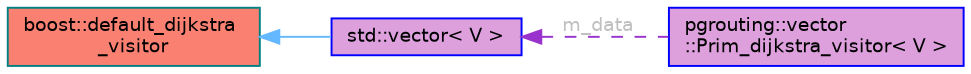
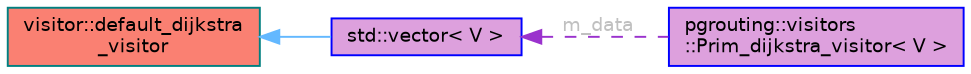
node "boost::default_dijkstra _visitor": label "boost::default_dijkstra _visitor" -> "visitor::default_dijkstra _visitor"
node "pgrouting::vector ::Prim_dijkstra_visitor< V >": label "pgrouting::vector ::Prim_dijkstra_visitor< V >" -> "pgrouting::visitors ::Prim_dijkstra_visitor< V >"
